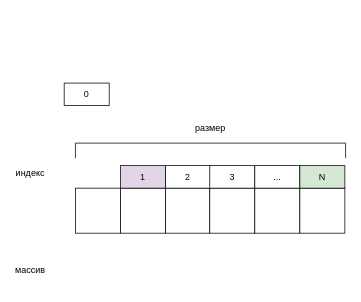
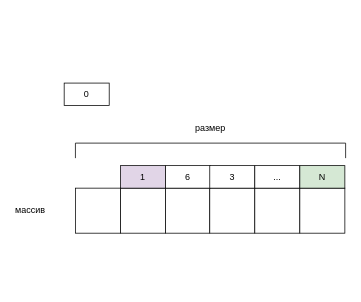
node "индекс": removed
node "2": label "2" -> "6"
node "массив": moved (30, 270) -> (30, 210)
